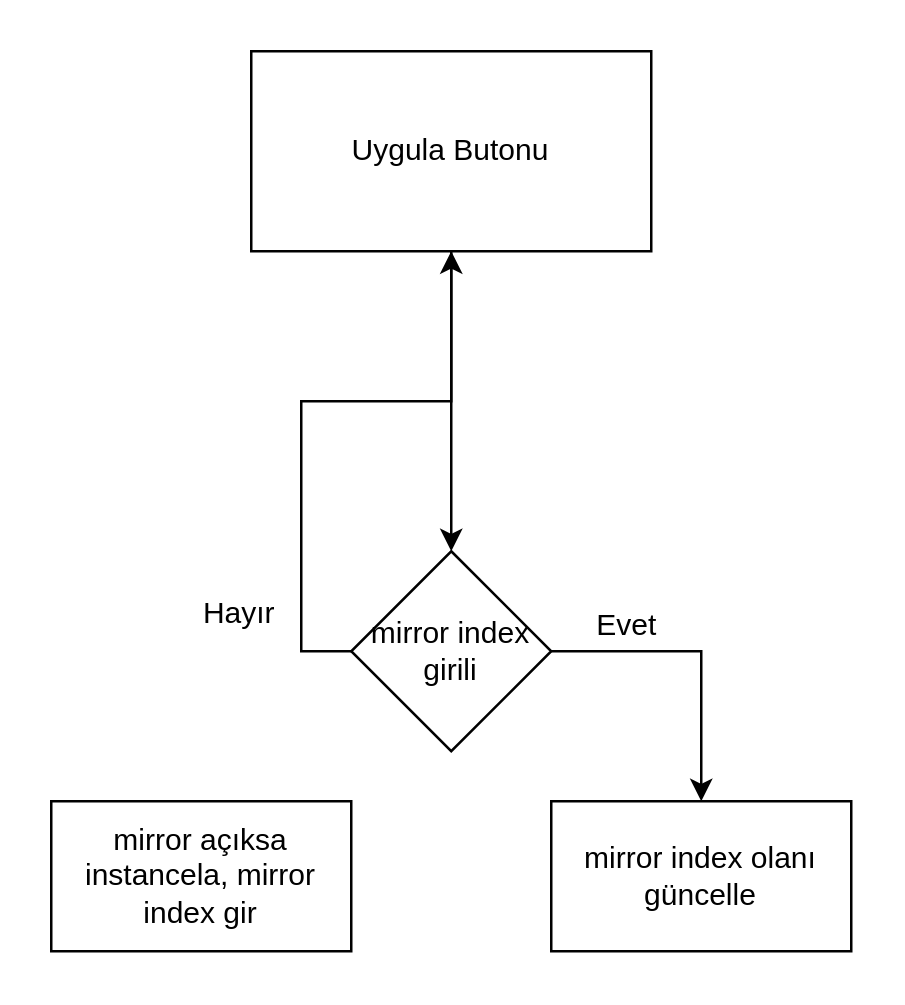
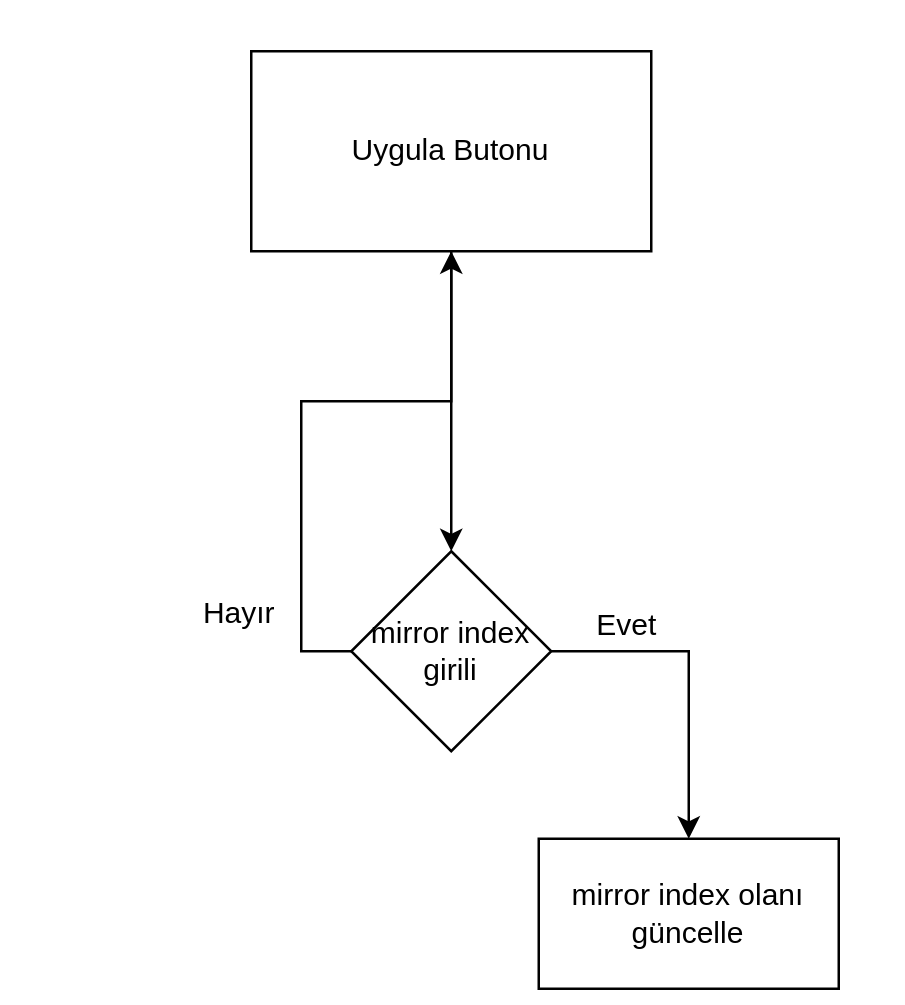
node "mirror açıksa instancela, mirror index gir": removed
node "mirror index olanı güncelle": moved (701, 876) -> (689, 914)
